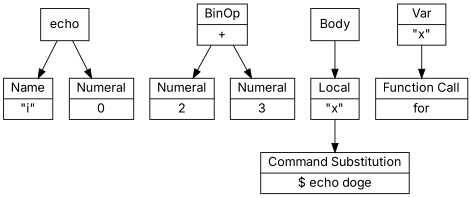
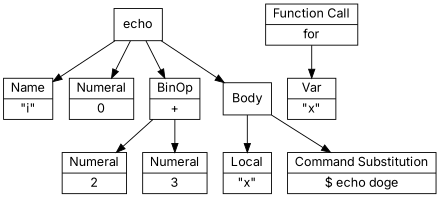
edge "echo" -> "BinOp": added
edge "Var" -> "Function Call": reversed
edge "echo" -> "Body": added
edge "Local" -> "Command Substitution": now "Body" -> "Command Substitution"
